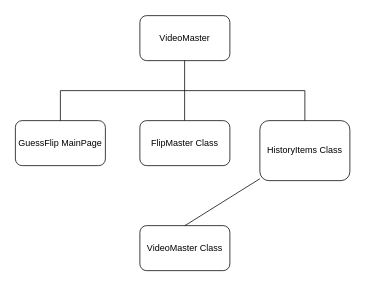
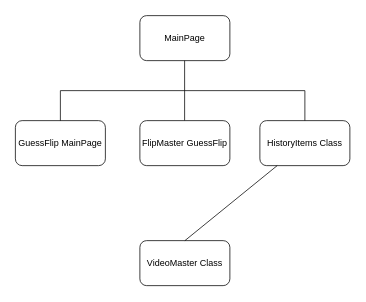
node "VideoMaster": label "VideoMaster" -> "MainPage"
node "FlipMaster Class": label "FlipMaster Class" -> "FlipMaster GuessFlip"
node "HistoryItems Class": size 90x60 -> 90x45
node "VideoMaster Class": moved (185, 248) -> (185, 263)
